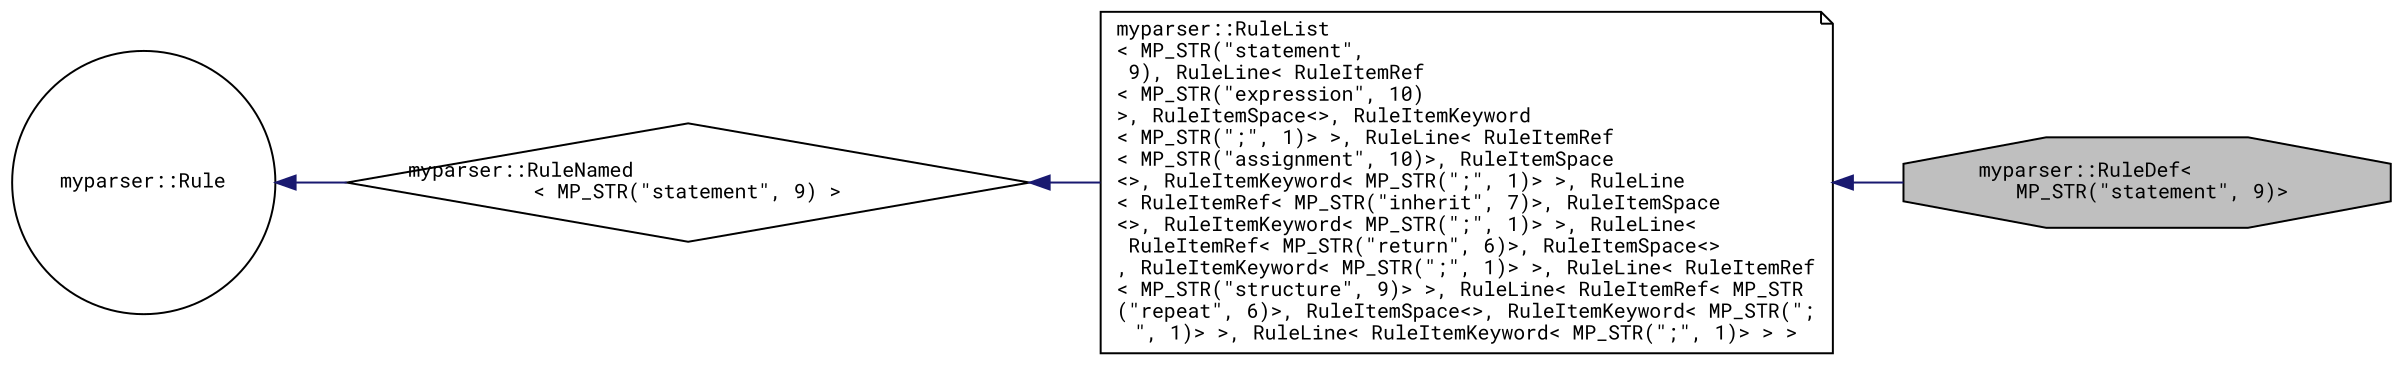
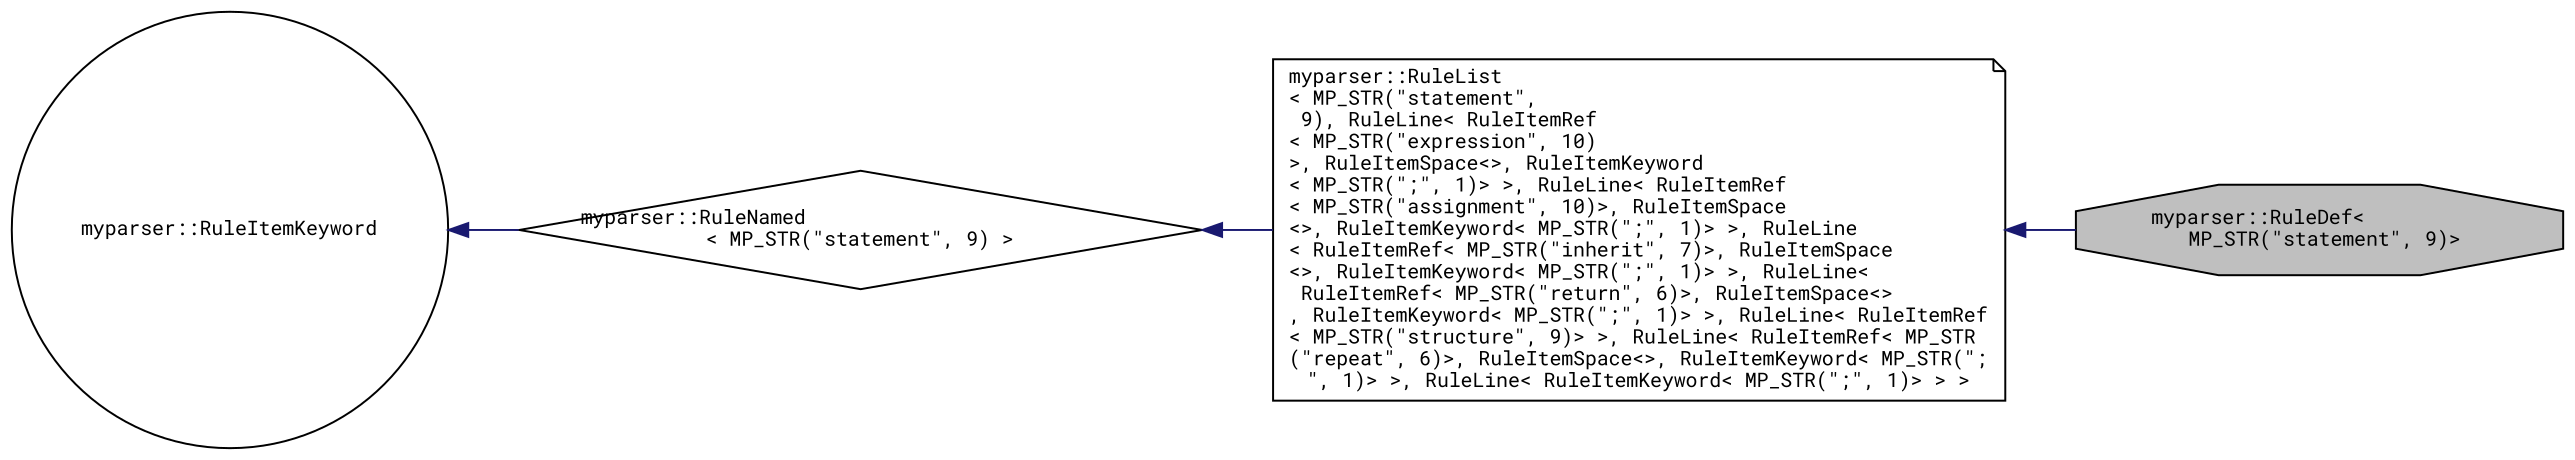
node "myparser::Rule": label "myparser::Rule" -> "myparser::RuleItemKeyword"
